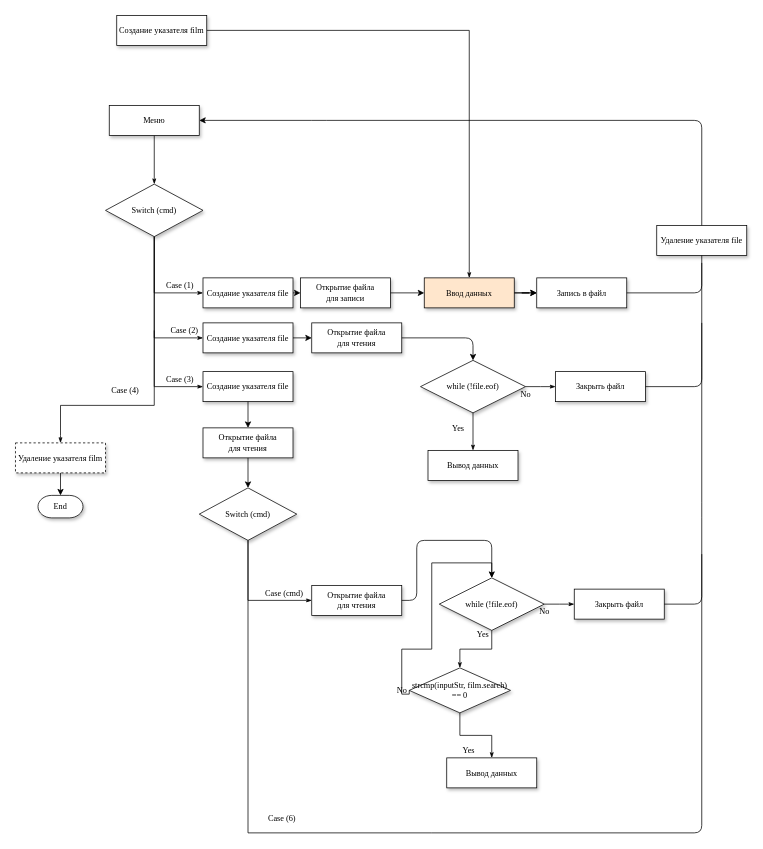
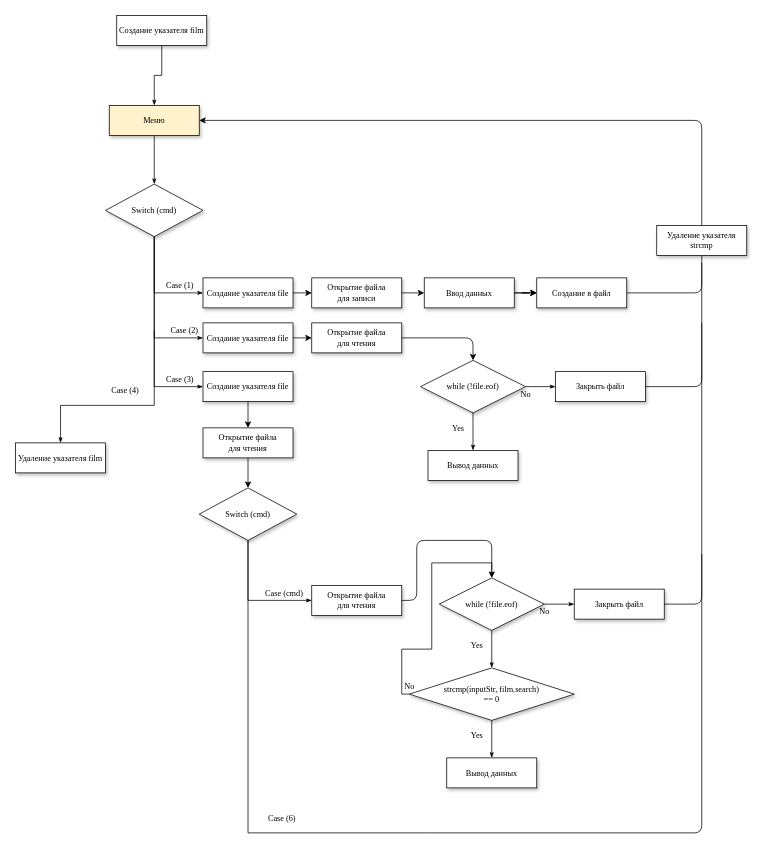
edge "Создание указателя film" -> "Ввод данных": now "Создание указателя film" -> "Меню"
node "Меню": fillcolor #ffffff -> #fff2cc
node "Удаление указателя file": label "Удаление указателя file" -> "Удаление указателя strcmp"
node "Открытие файла для записи": moved (345, 293) -> (357, 293)
node "Ввод данных": fillcolor #ffe6cc -> #ffffff
node "Запись в файл": label "Запись в файл" -> "Создание в файл"
node "Удаление указателя film": style dashed -> solid
edge "Удаление указателя film" -> "End": removed
node "End": removed
node "strcmp(inputStr, film.search) == 0": size 101x45 -> 165x53
